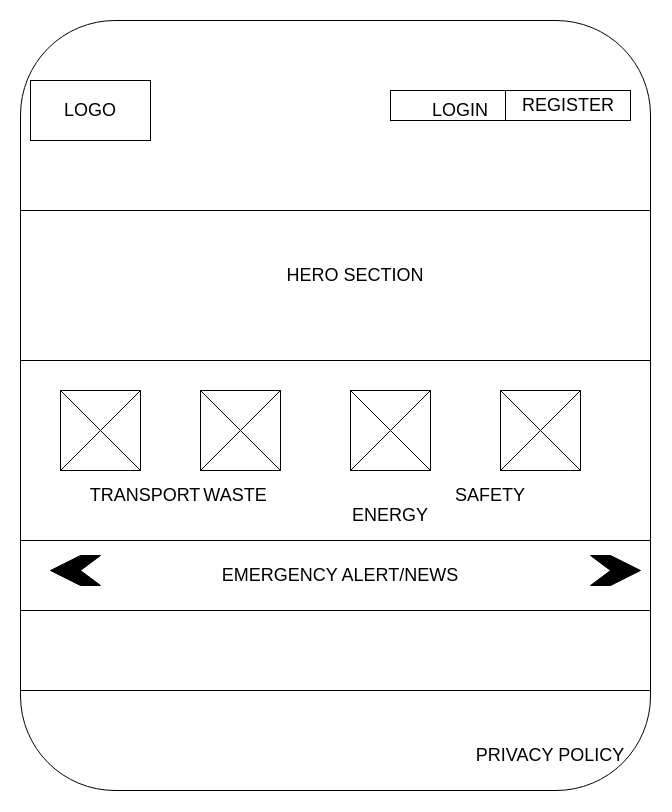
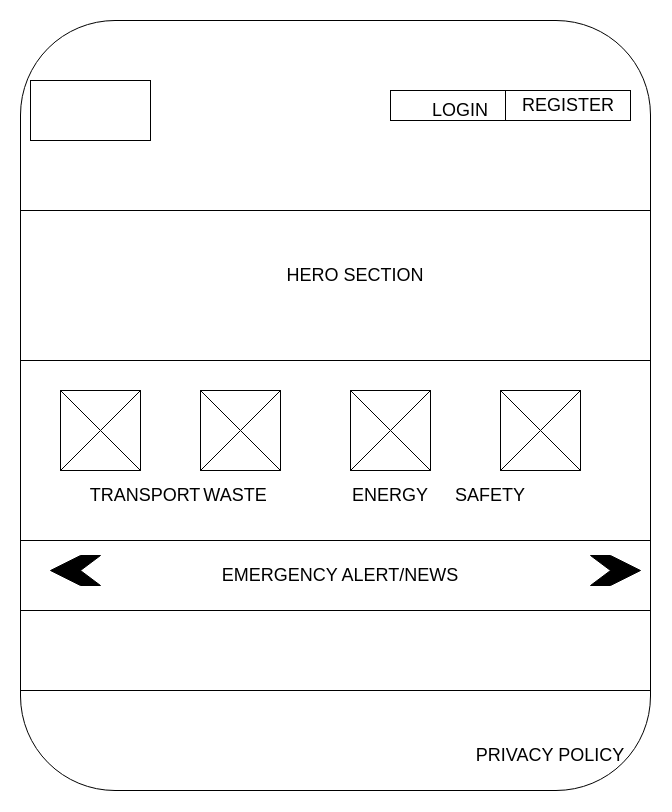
node "LOGO": removed
node "ENERGY": moved (391, 516) -> (391, 496)
